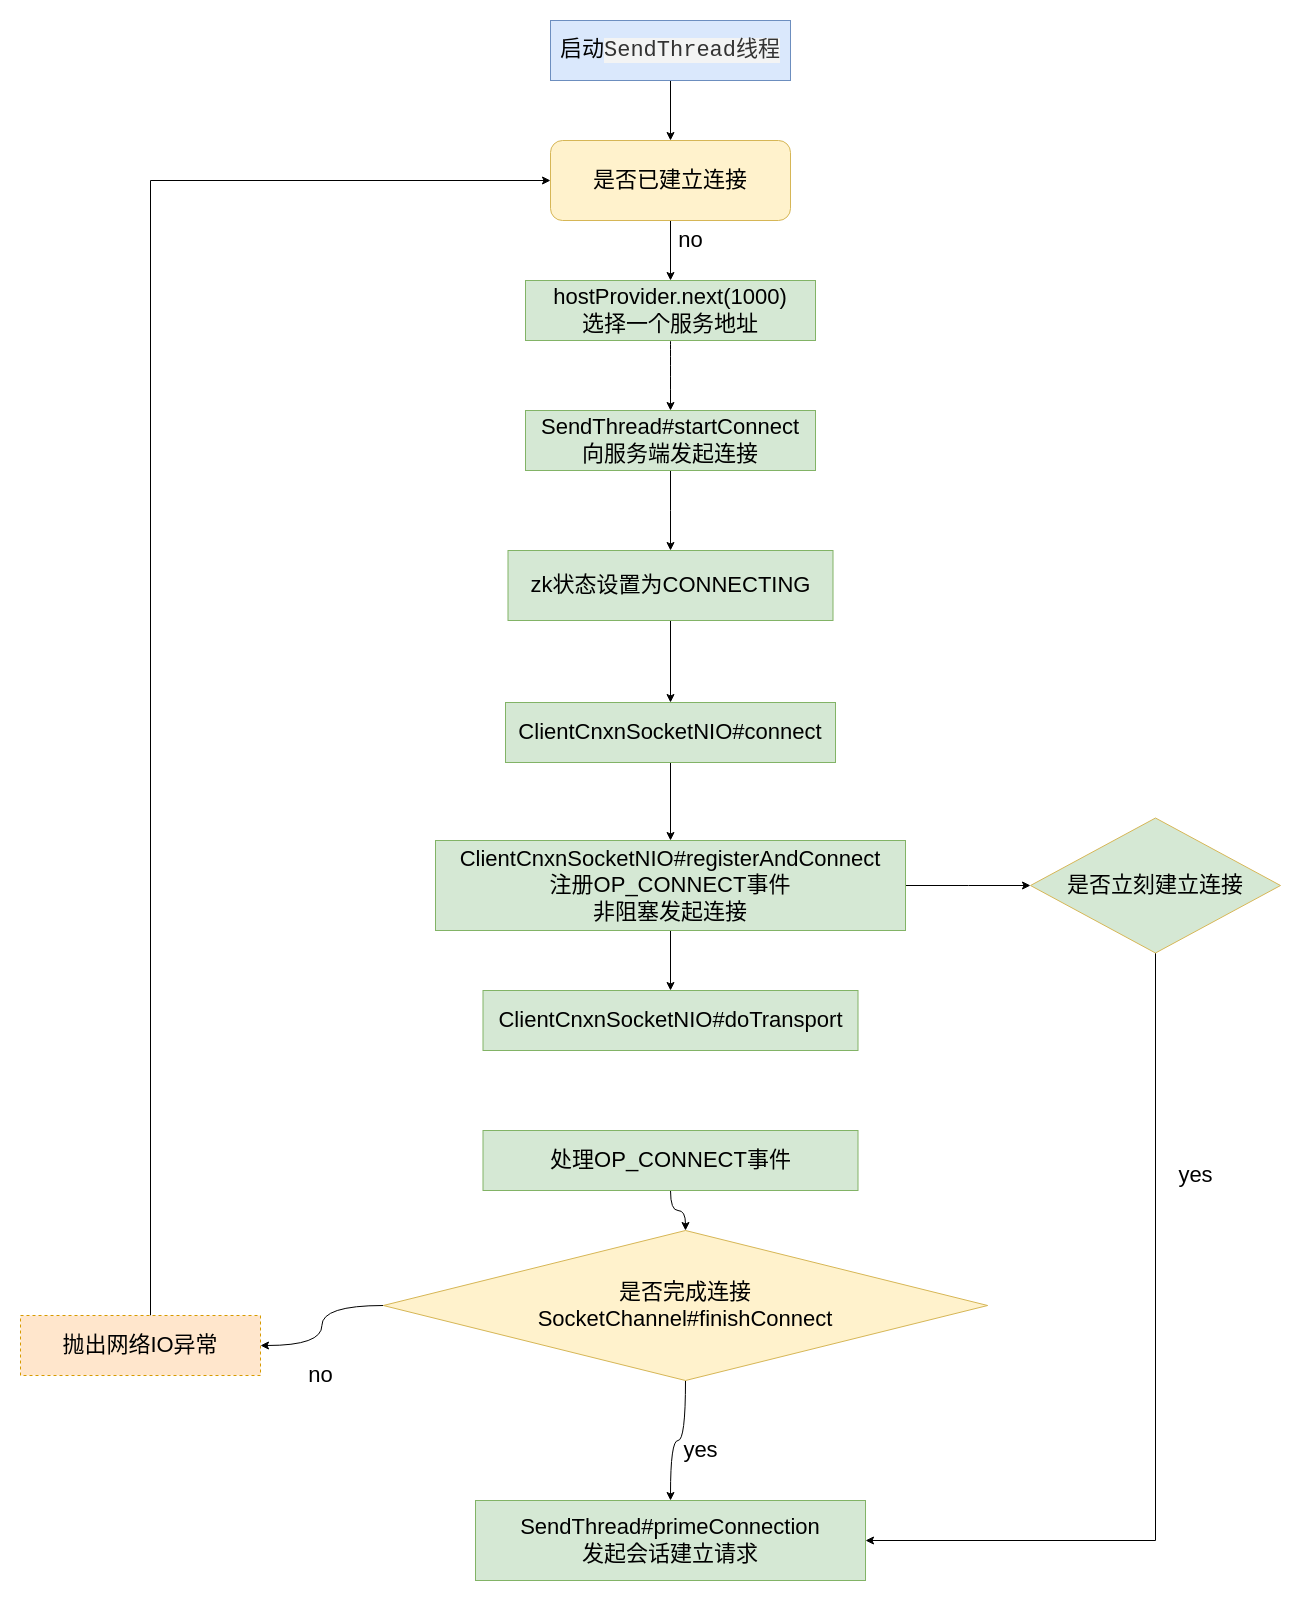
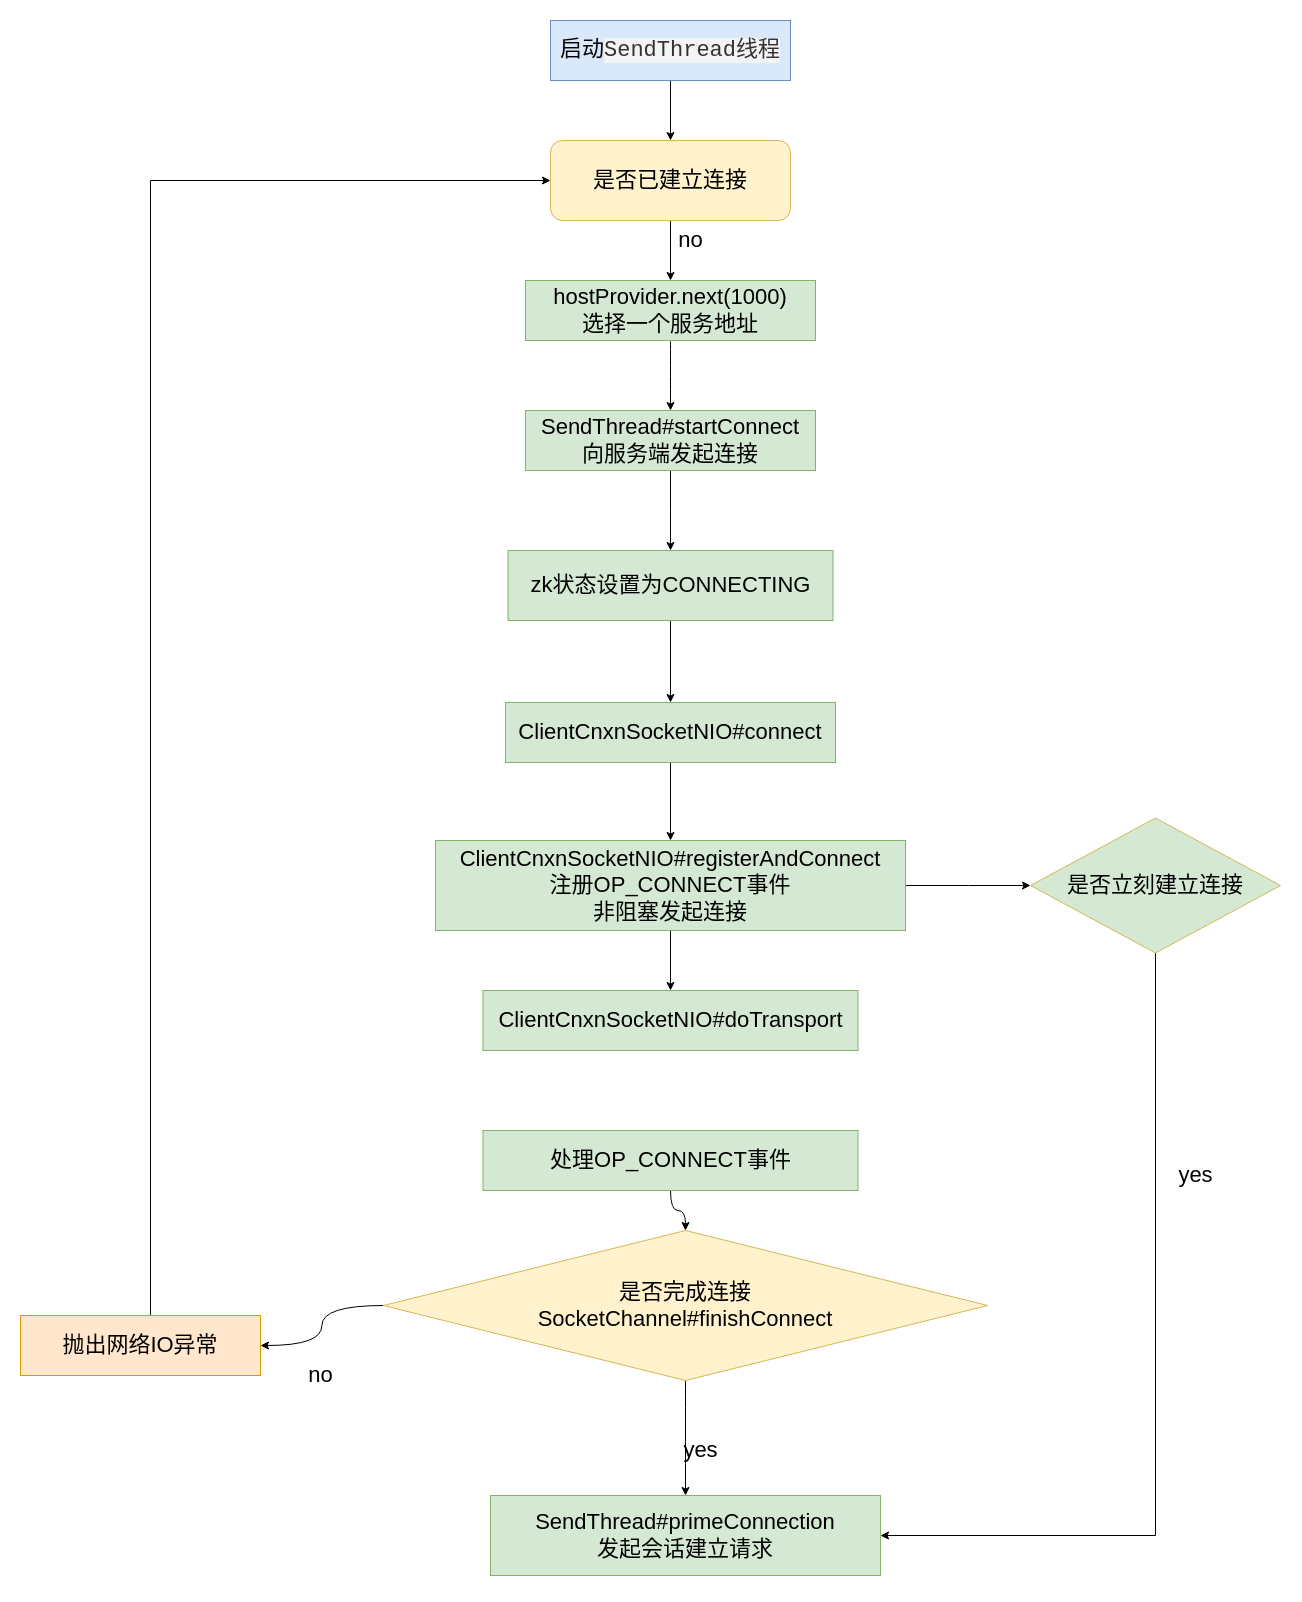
node "抛出网络IO异常": style dashed -> solid
node "SendThread#primeConnection 发起会话建立请求": moved (671, 1541) -> (686, 1536)
